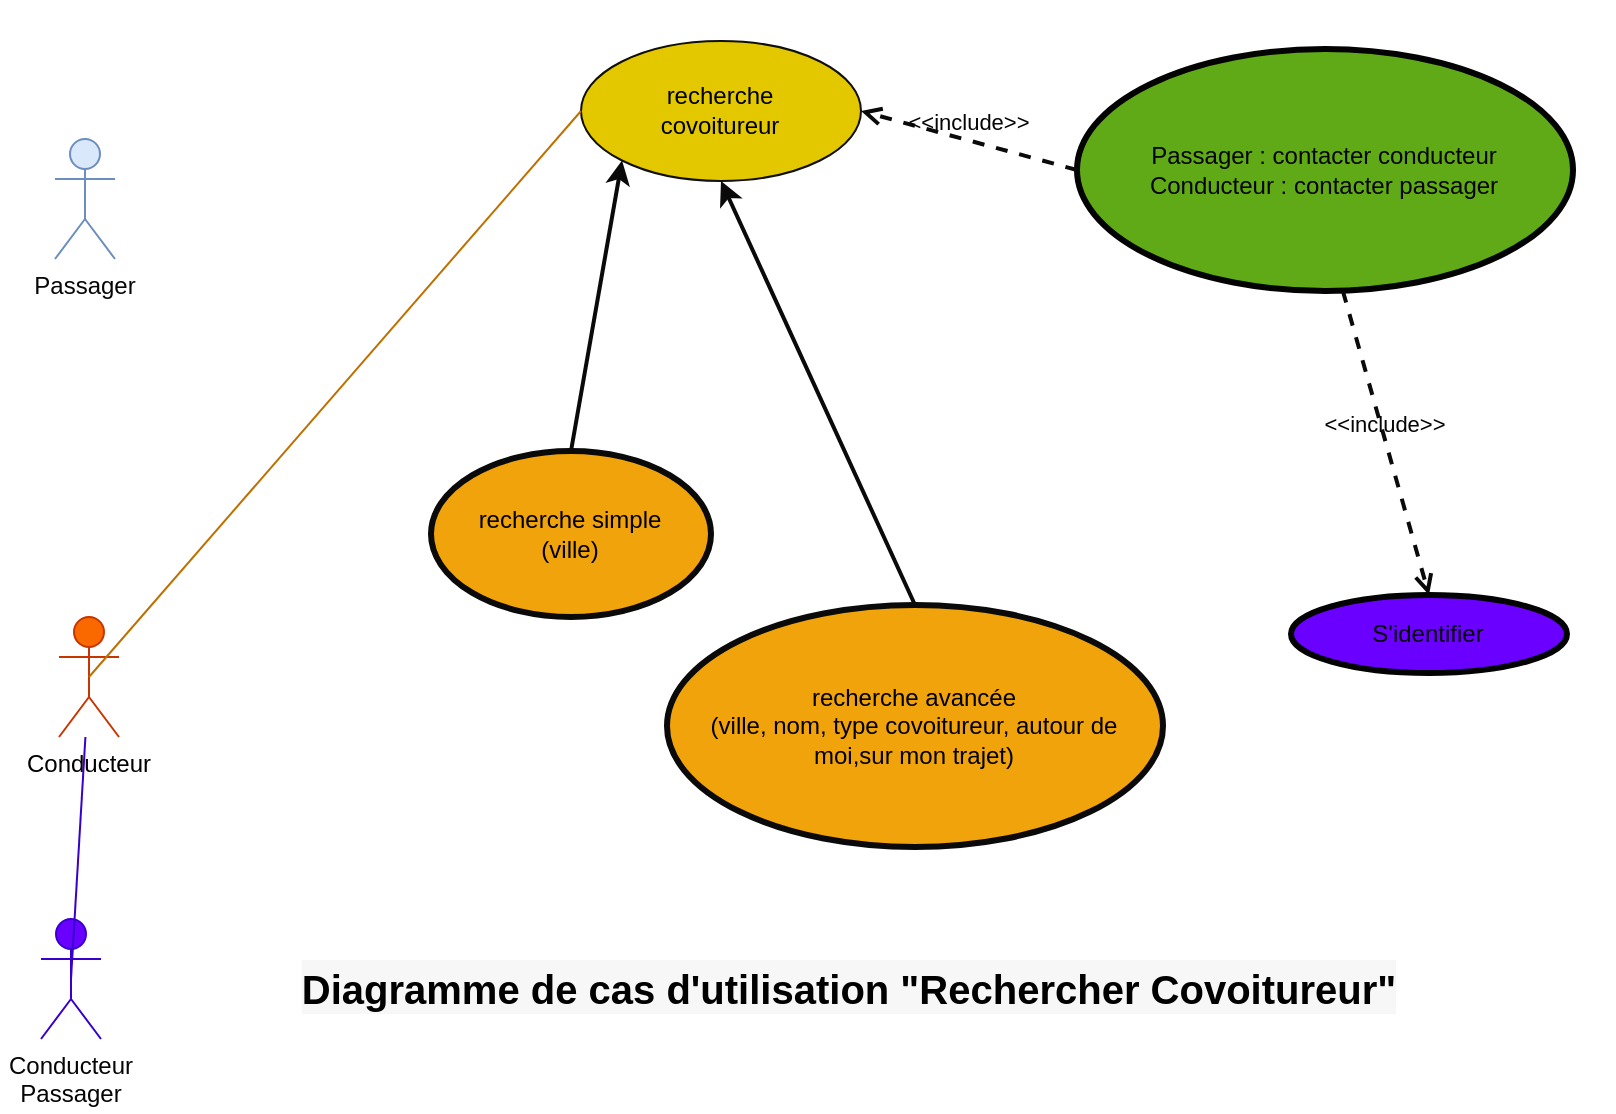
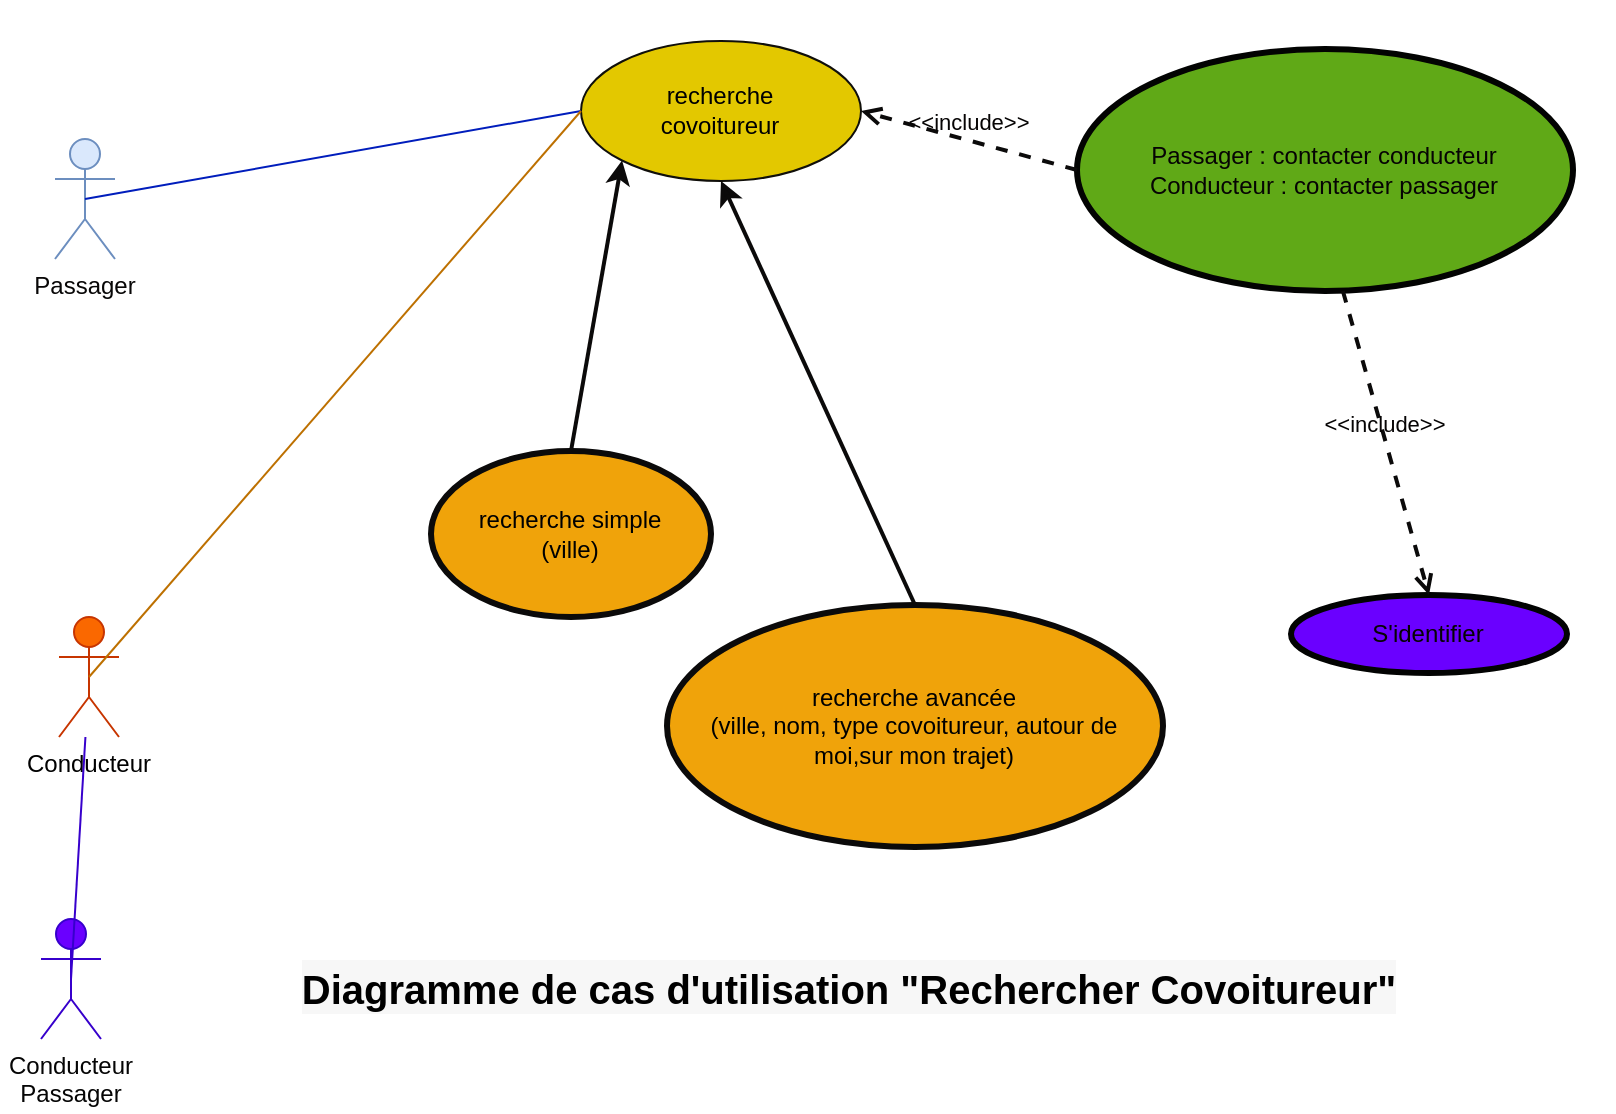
edge "recherche covoitureur" -- "Passager": added
